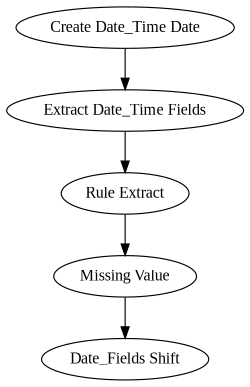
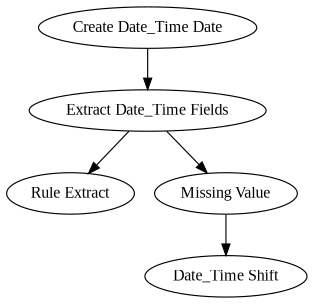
edge "Rule Extract" -> "Missing Value": now "Extract Date_Time Fields" -> "Missing Value"
node "Date_Fields Shift": label "Date_Fields Shift" -> "Date_Time Shift"
